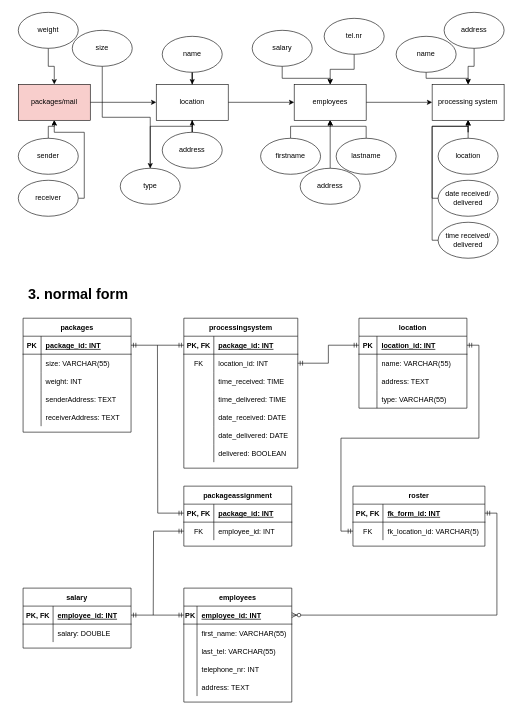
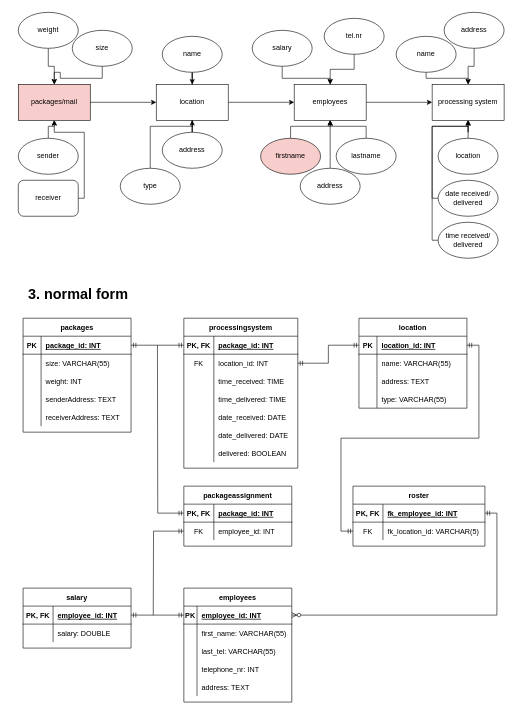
edge "size" -> "type": now "size" -> "packages/mail"
node "firstname": fillcolor #ffffff -> #f8cecc
node "receiver": shape ellipse -> rounded rectangle
node "fk_form_id: INT": label "fk_form_id: INT" -> "fk_employee_id: INT"
